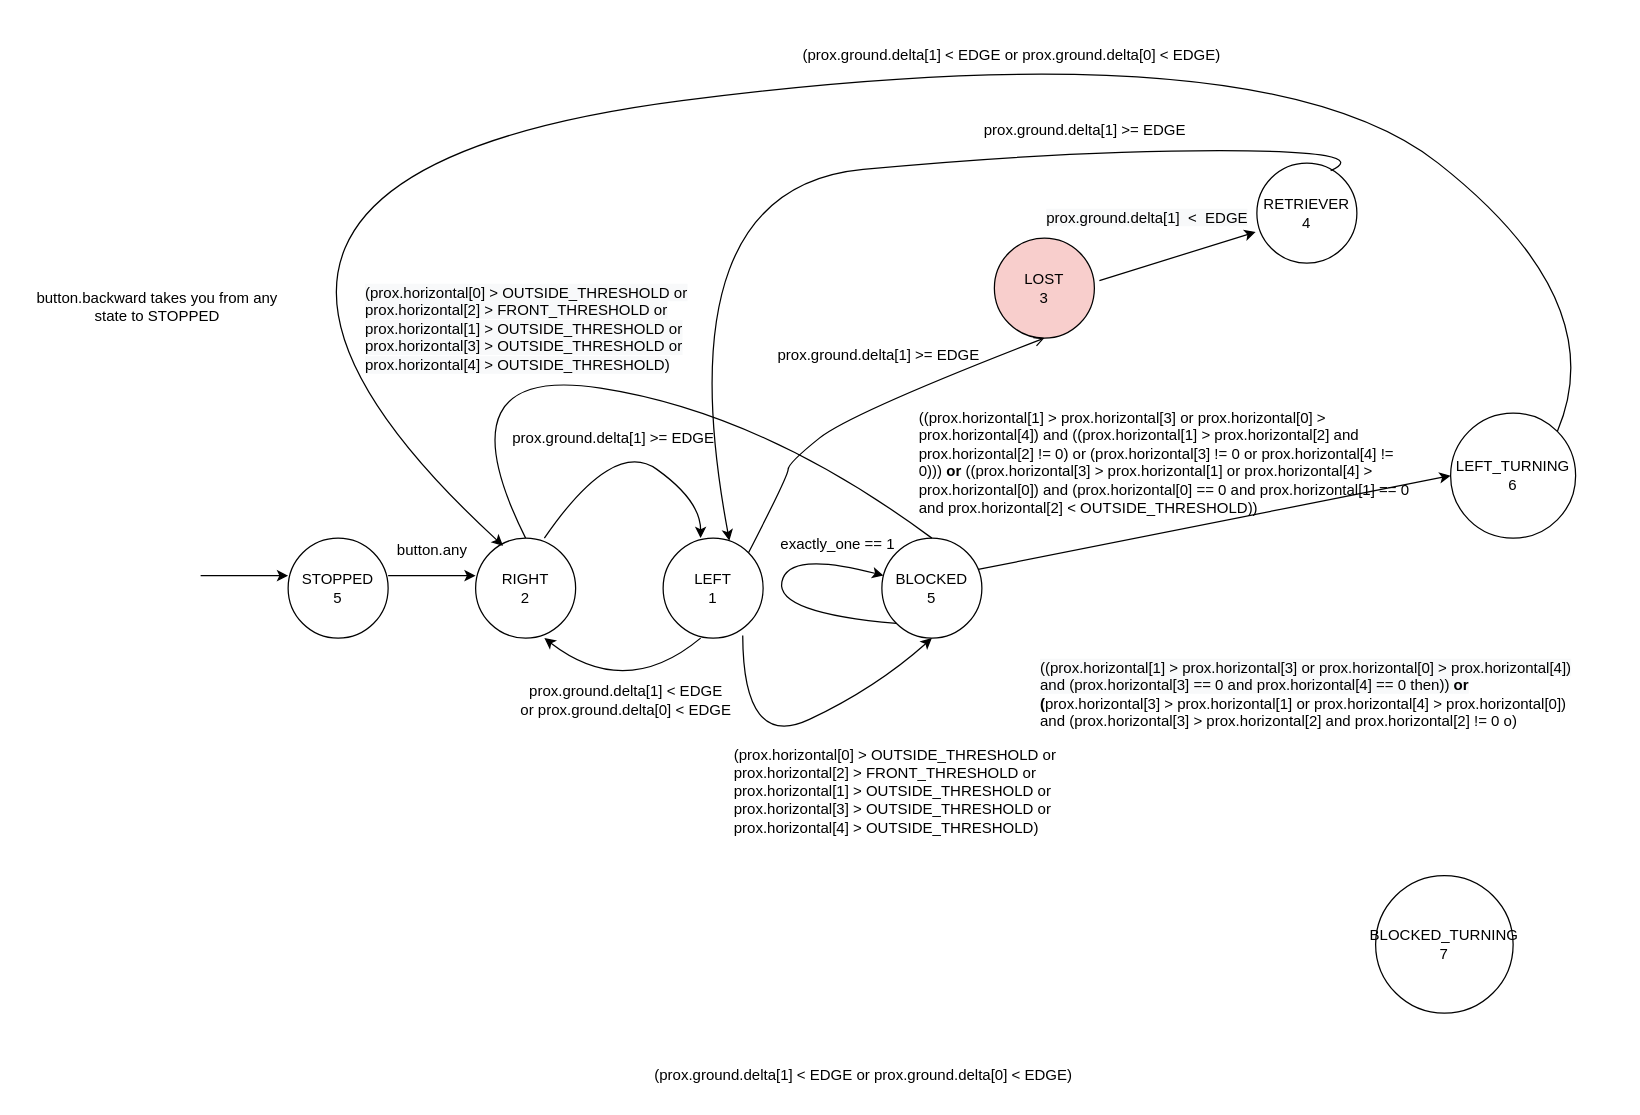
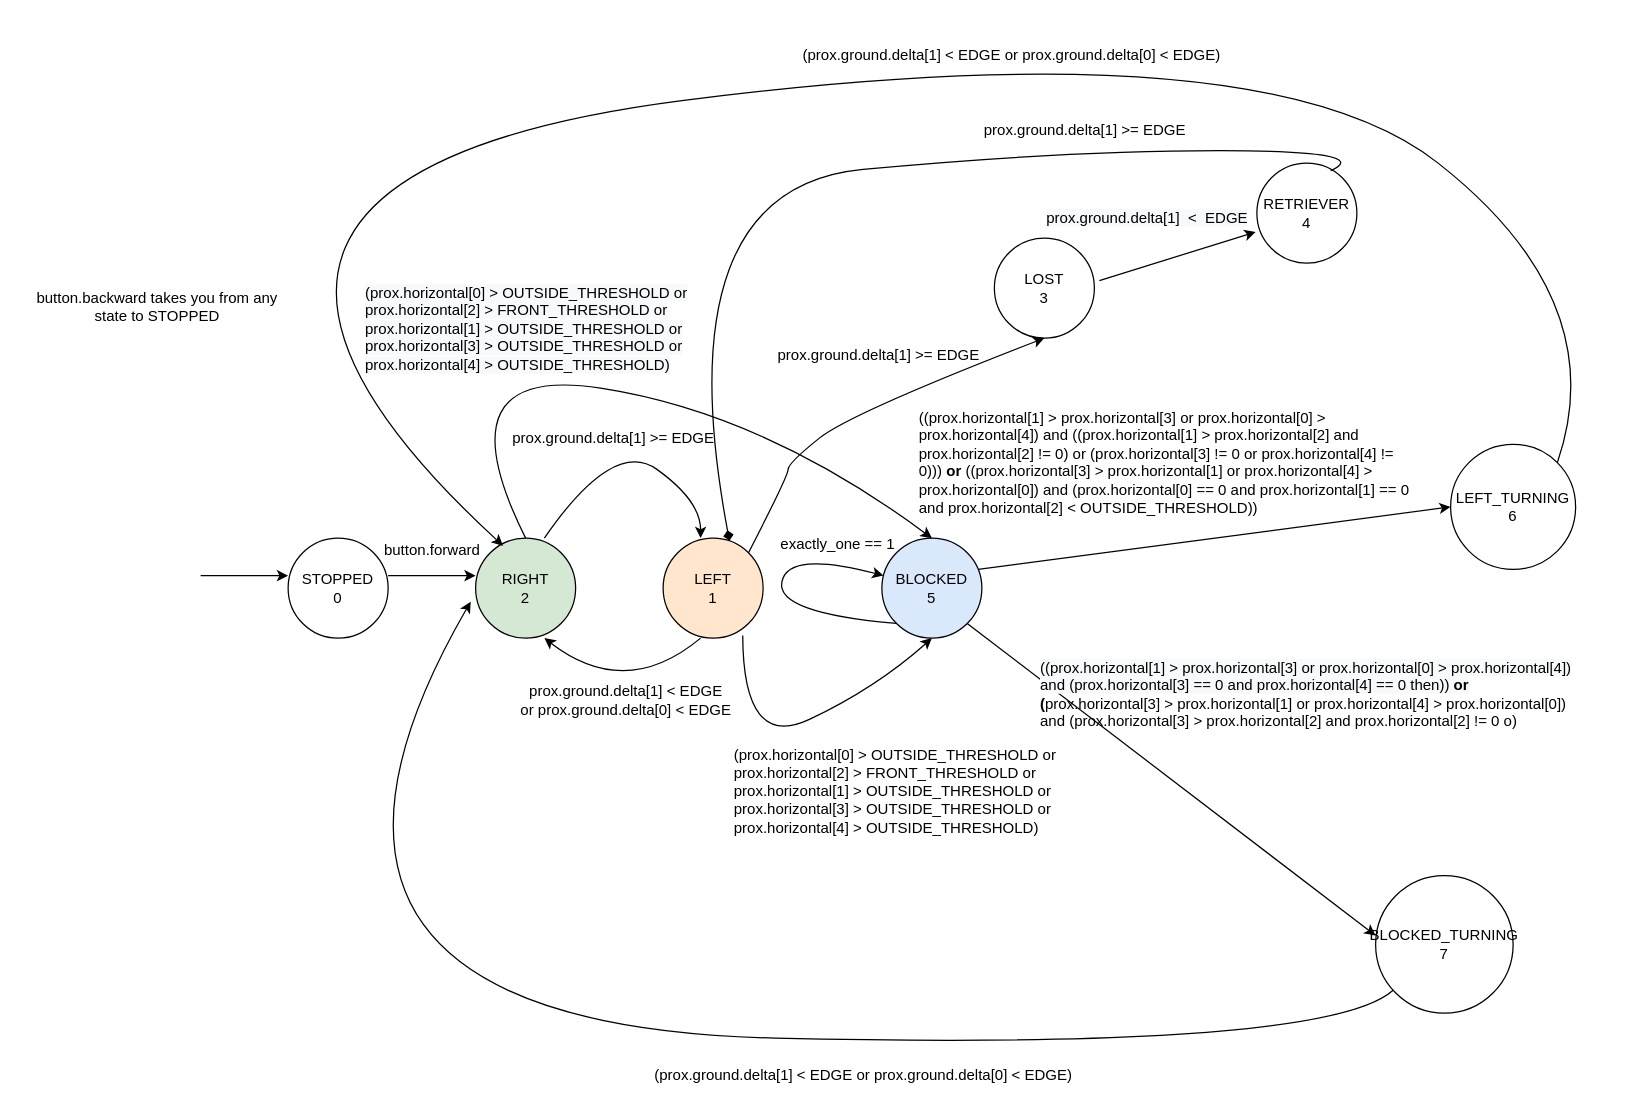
node "LOST 3": fillcolor #f8cecc -> #ffffff
edge "LEFT 1" -> "LOST 3": arrowhead open -> classic
node "LEFT_TURNING 6": moved (1513, 476) -> (1513, 507)
edge "RETRIEVER 4" -> "LEFT 1": arrowhead classic -> diamond
edge "RIGHT 2" -- "BLOCKED 5": arrowhead none -> classic
node "button.any": label "button.any" -> "button.forward"
node "STOPPED 5": label "STOPPED 5" -> "STOPPED 0"
node "RIGHT 2": fillcolor #ffffff -> #d5e8d4
node "LEFT 1": fillcolor #ffffff -> #ffe6cc
node "BLOCKED 5": fillcolor #ffffff -> #dae8fc
edge "BLOCKED 5" -> "BLOCKED_TURNING 7": added
edge "BLOCKED_TURNING 7" -> "RIGHT 2": added
